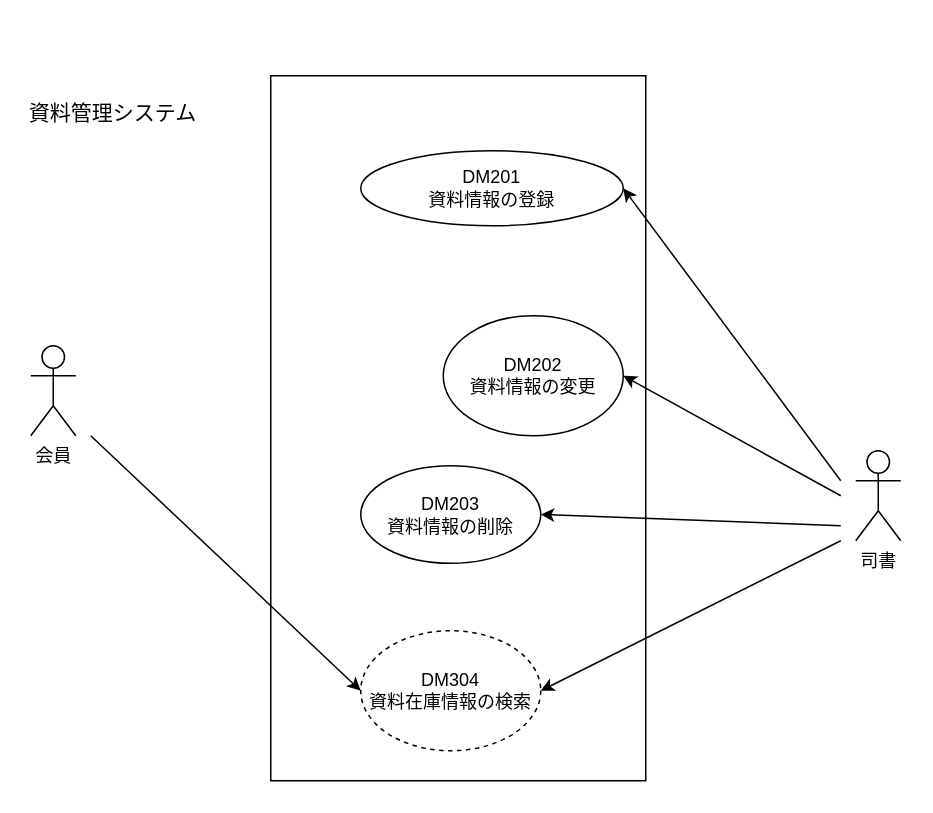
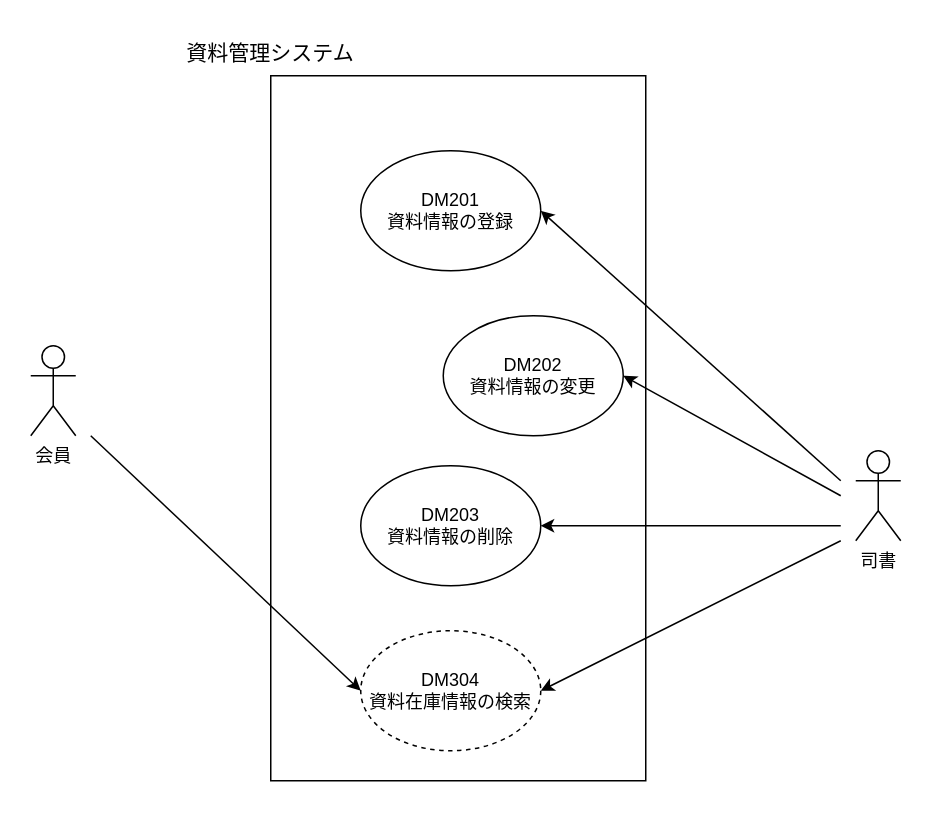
node "資料管理システム": moved (113, 113) -> (271, 53)
node "DM201 資料情報の登録": size 263x75 -> 180x120
node "DM203 資料情報の削除": size 180x98 -> 180x120
